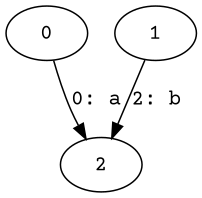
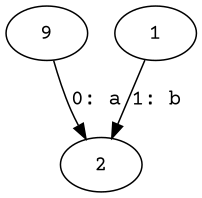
node "0": label "0" -> "9"
edge "1" -> "2": label "2: b" -> "1: b"
